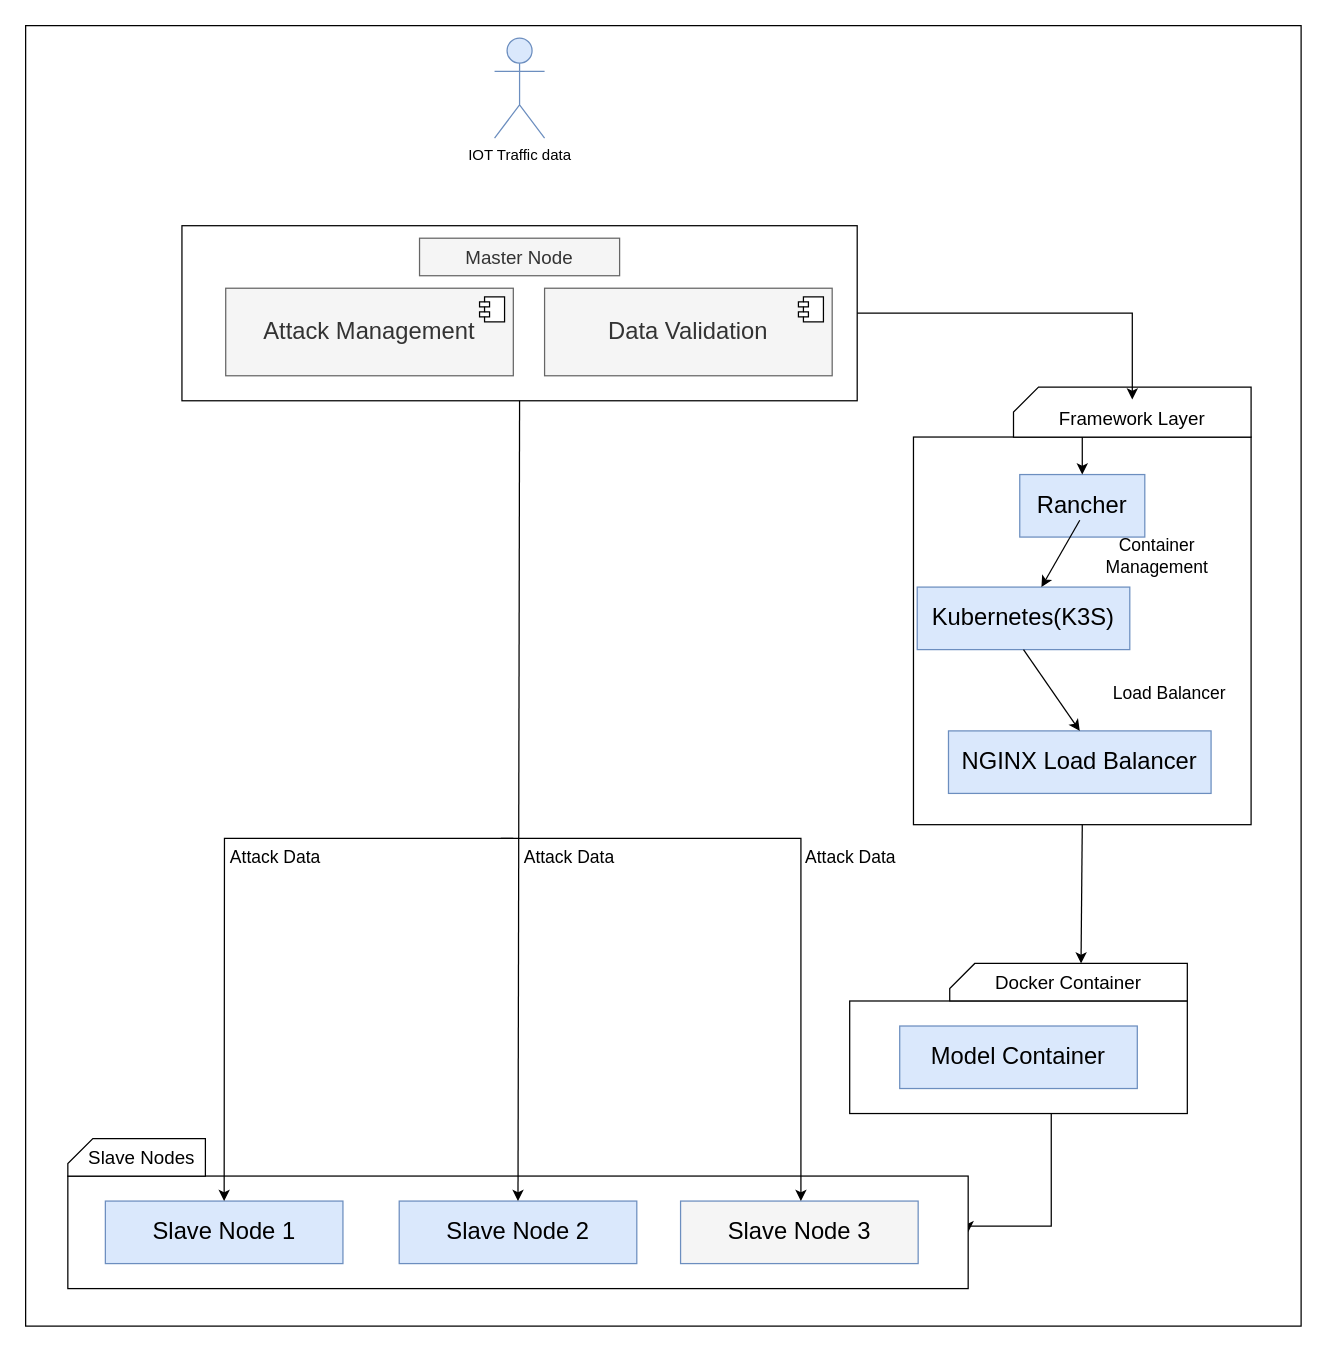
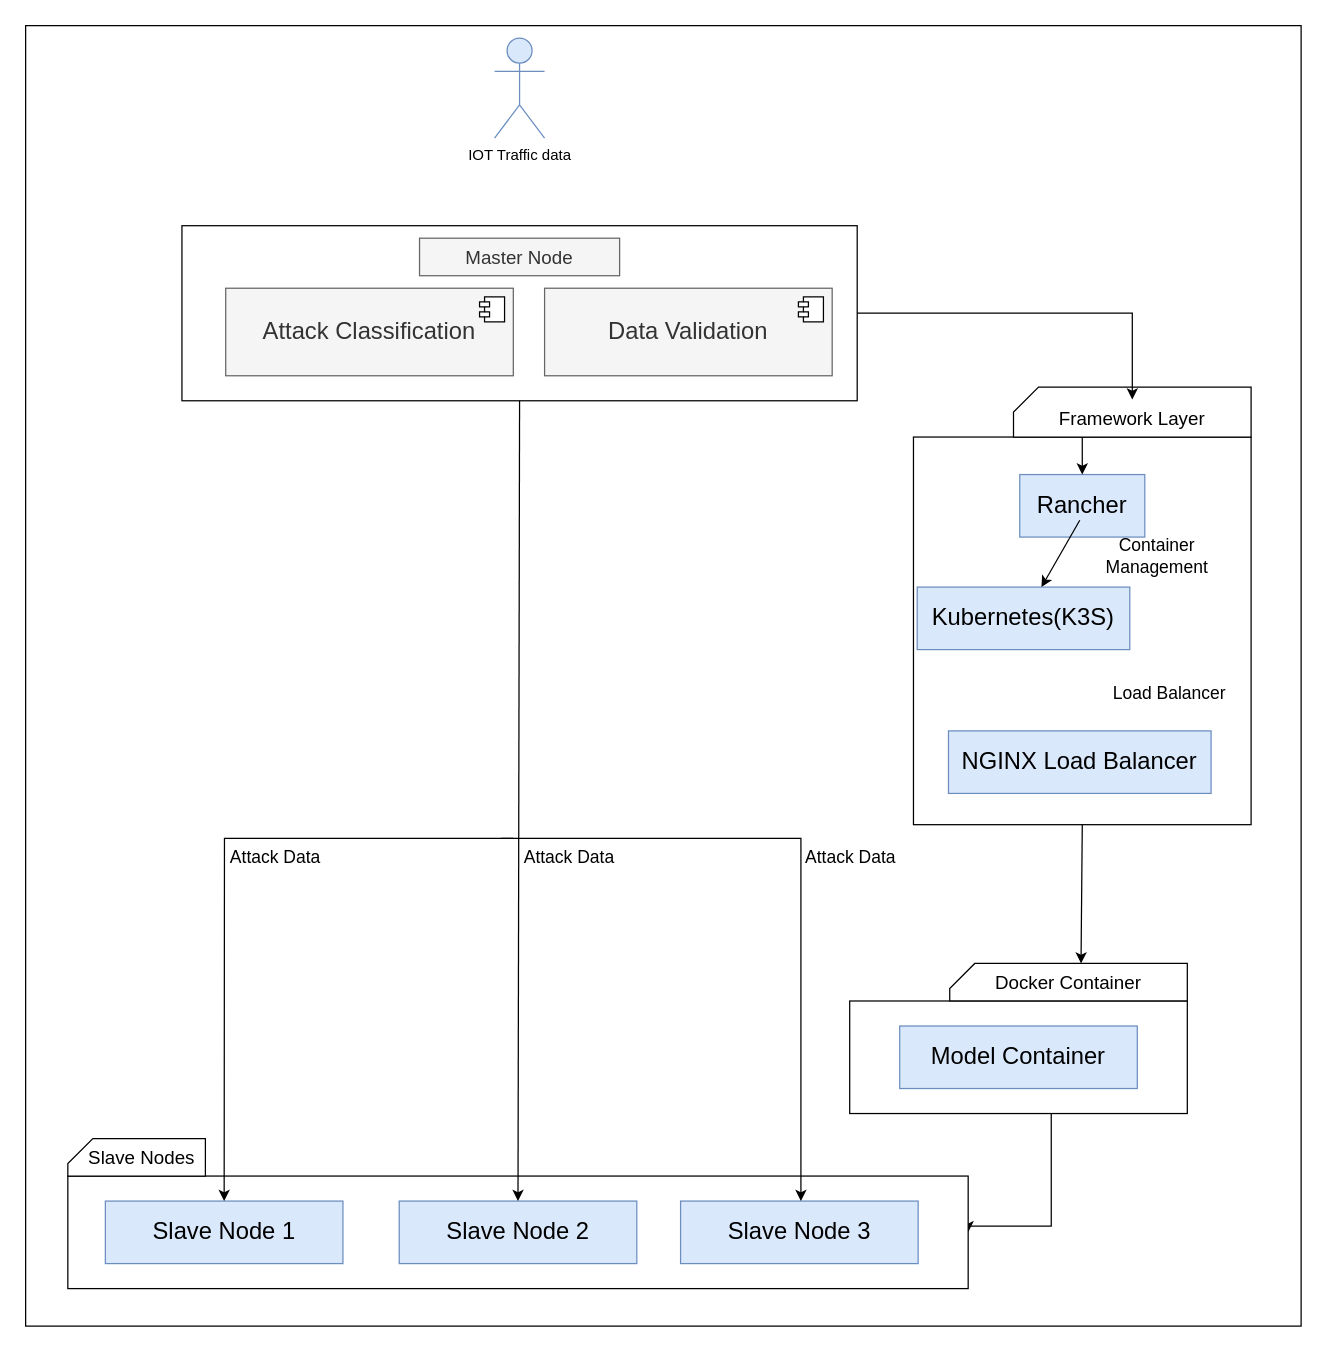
node "Attack Management": label "Attack Management" -> "Attack Classification"
edge "Kubernetes(K3S)" -> "NGINX Load Balancer": removed
node "Slave Node 3": fillcolor #f5f5f5 -> #dae8fc
